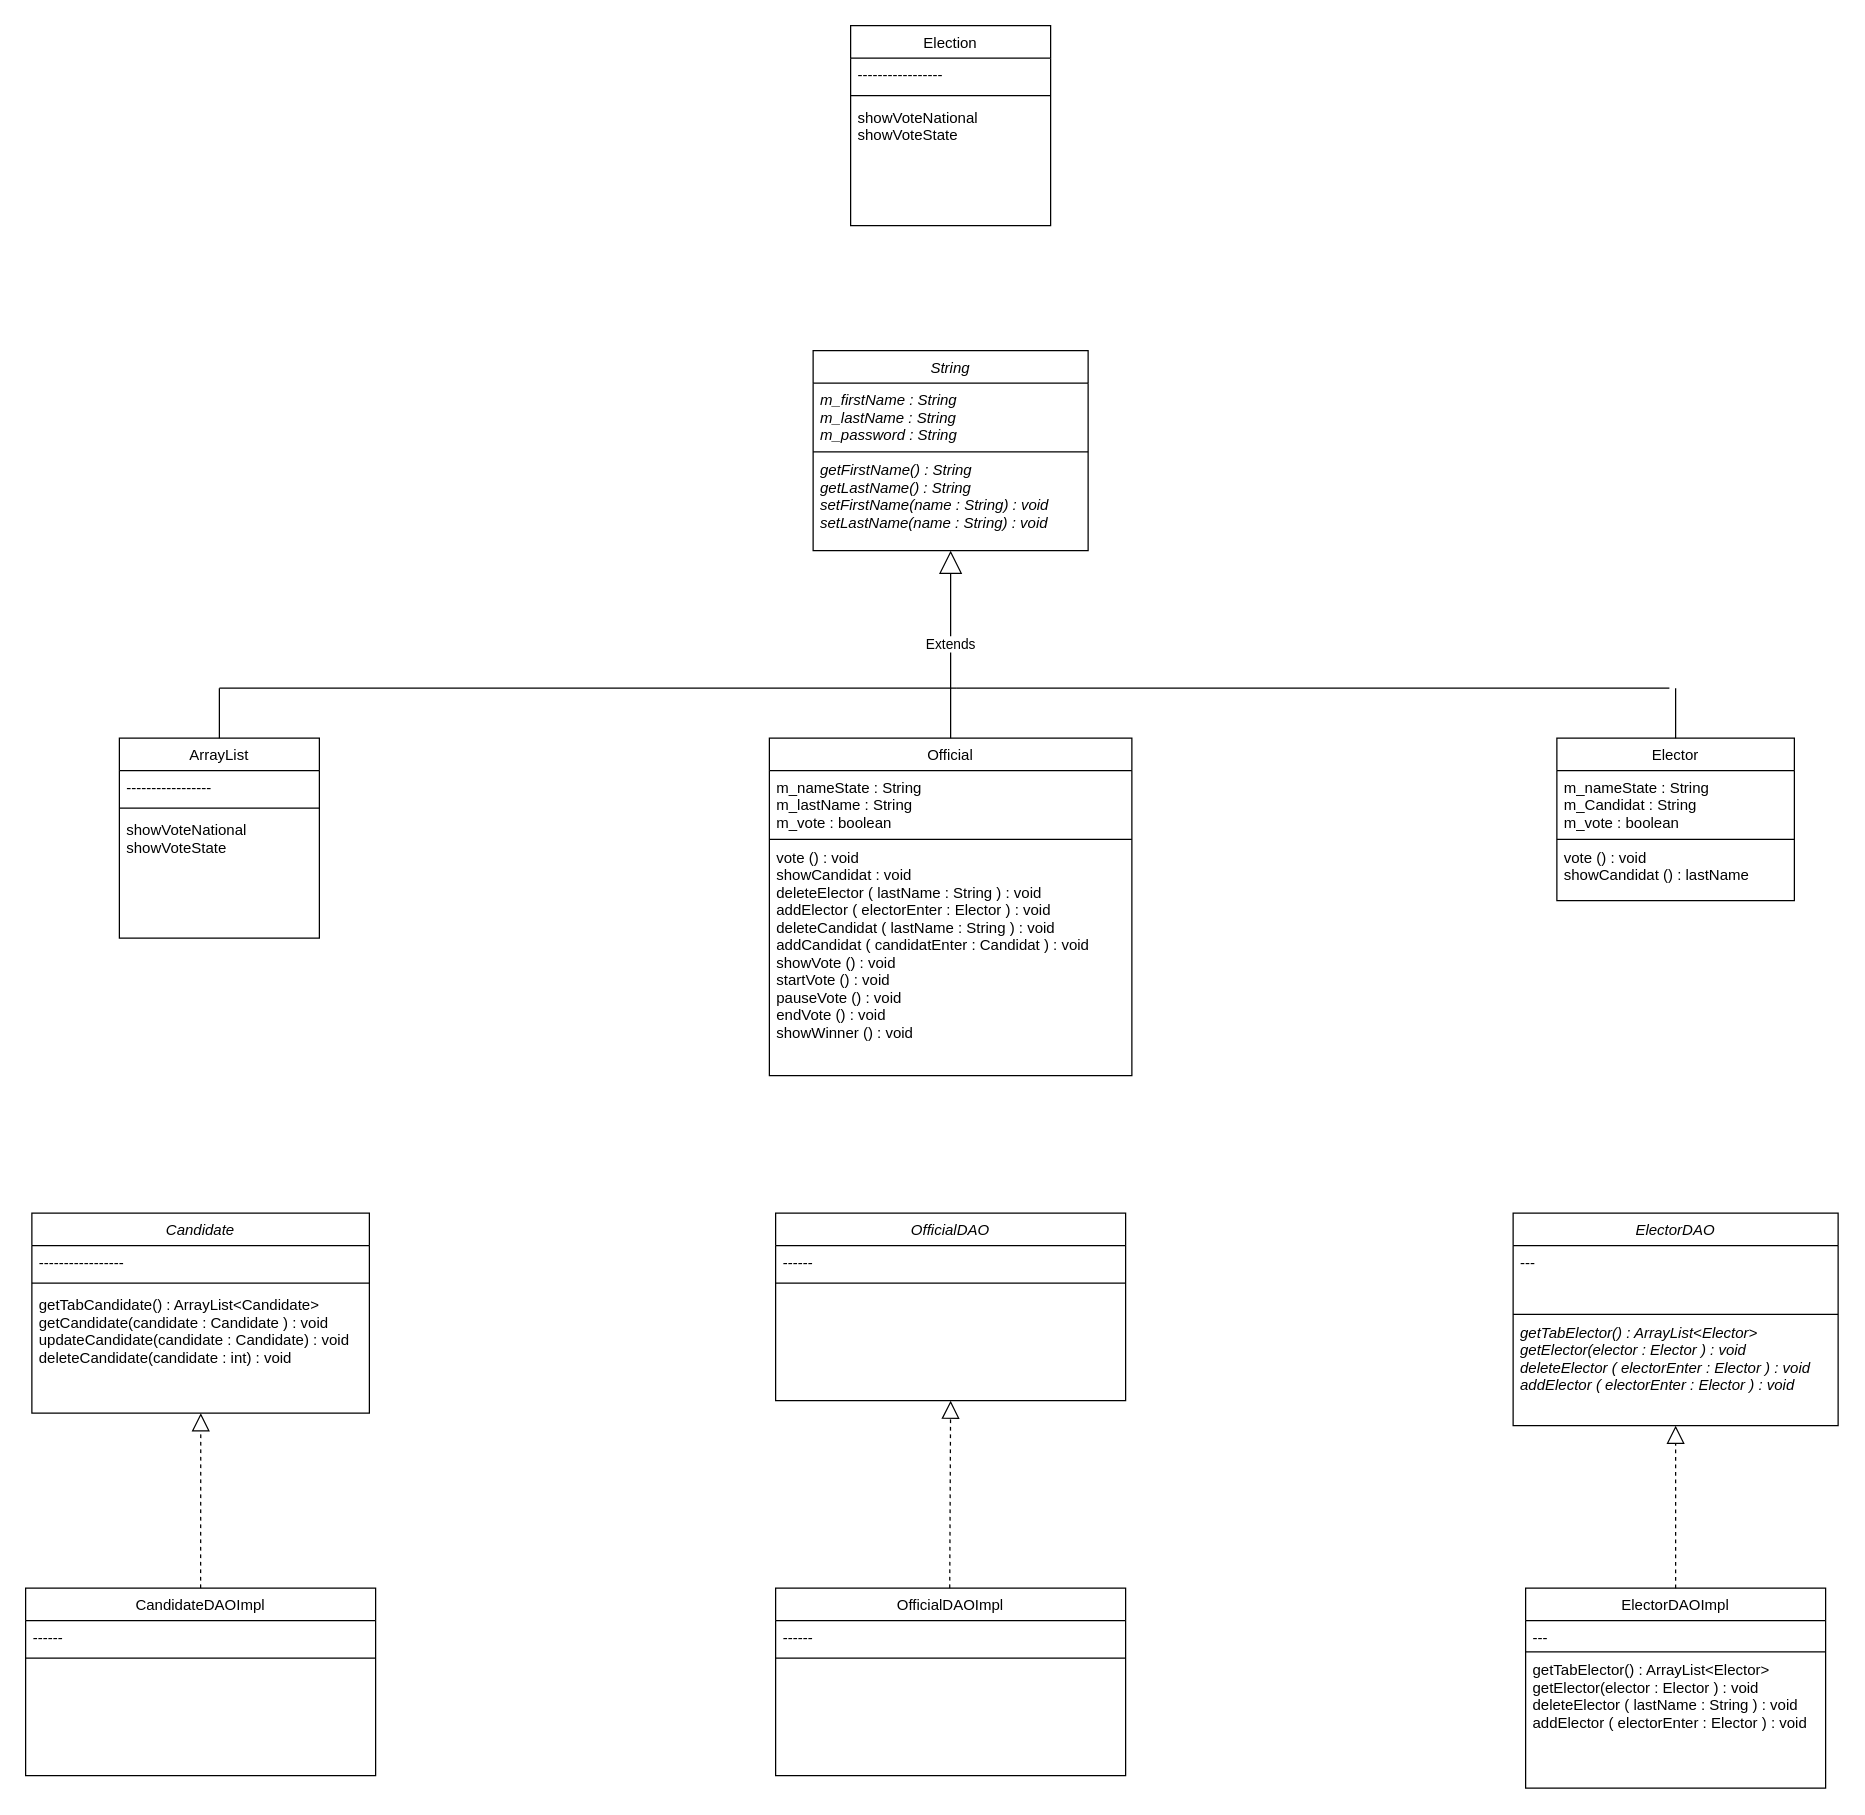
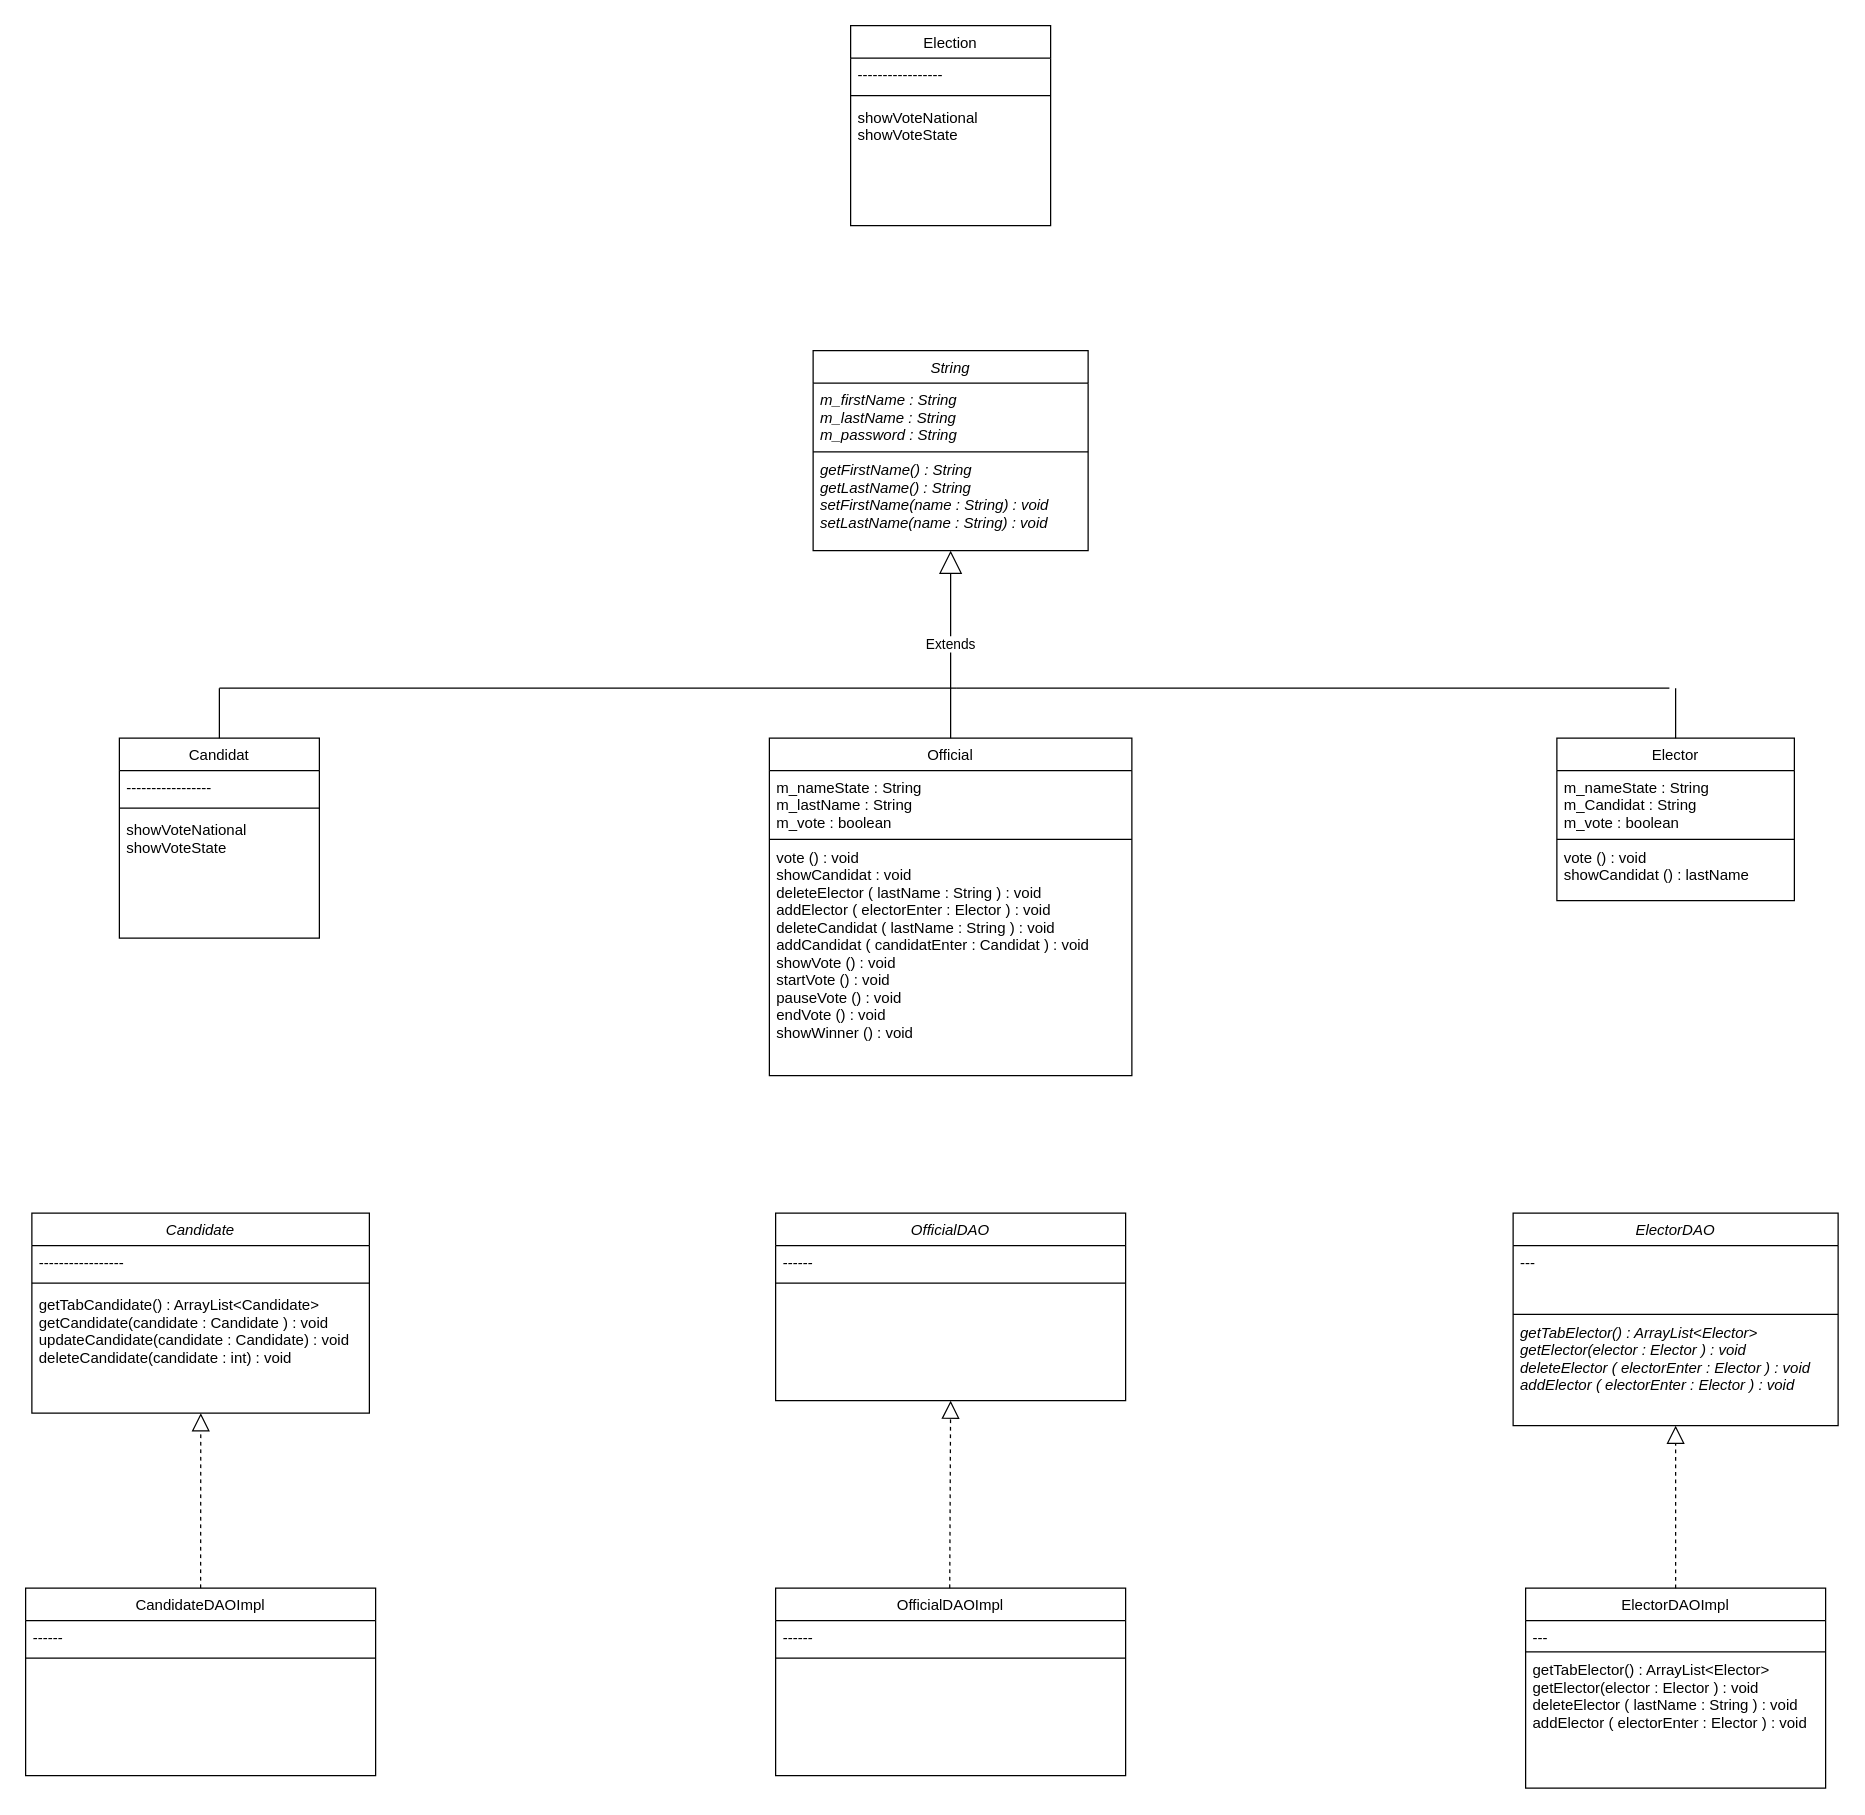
node "ArrayList": label "ArrayList" -> "Candidat"
